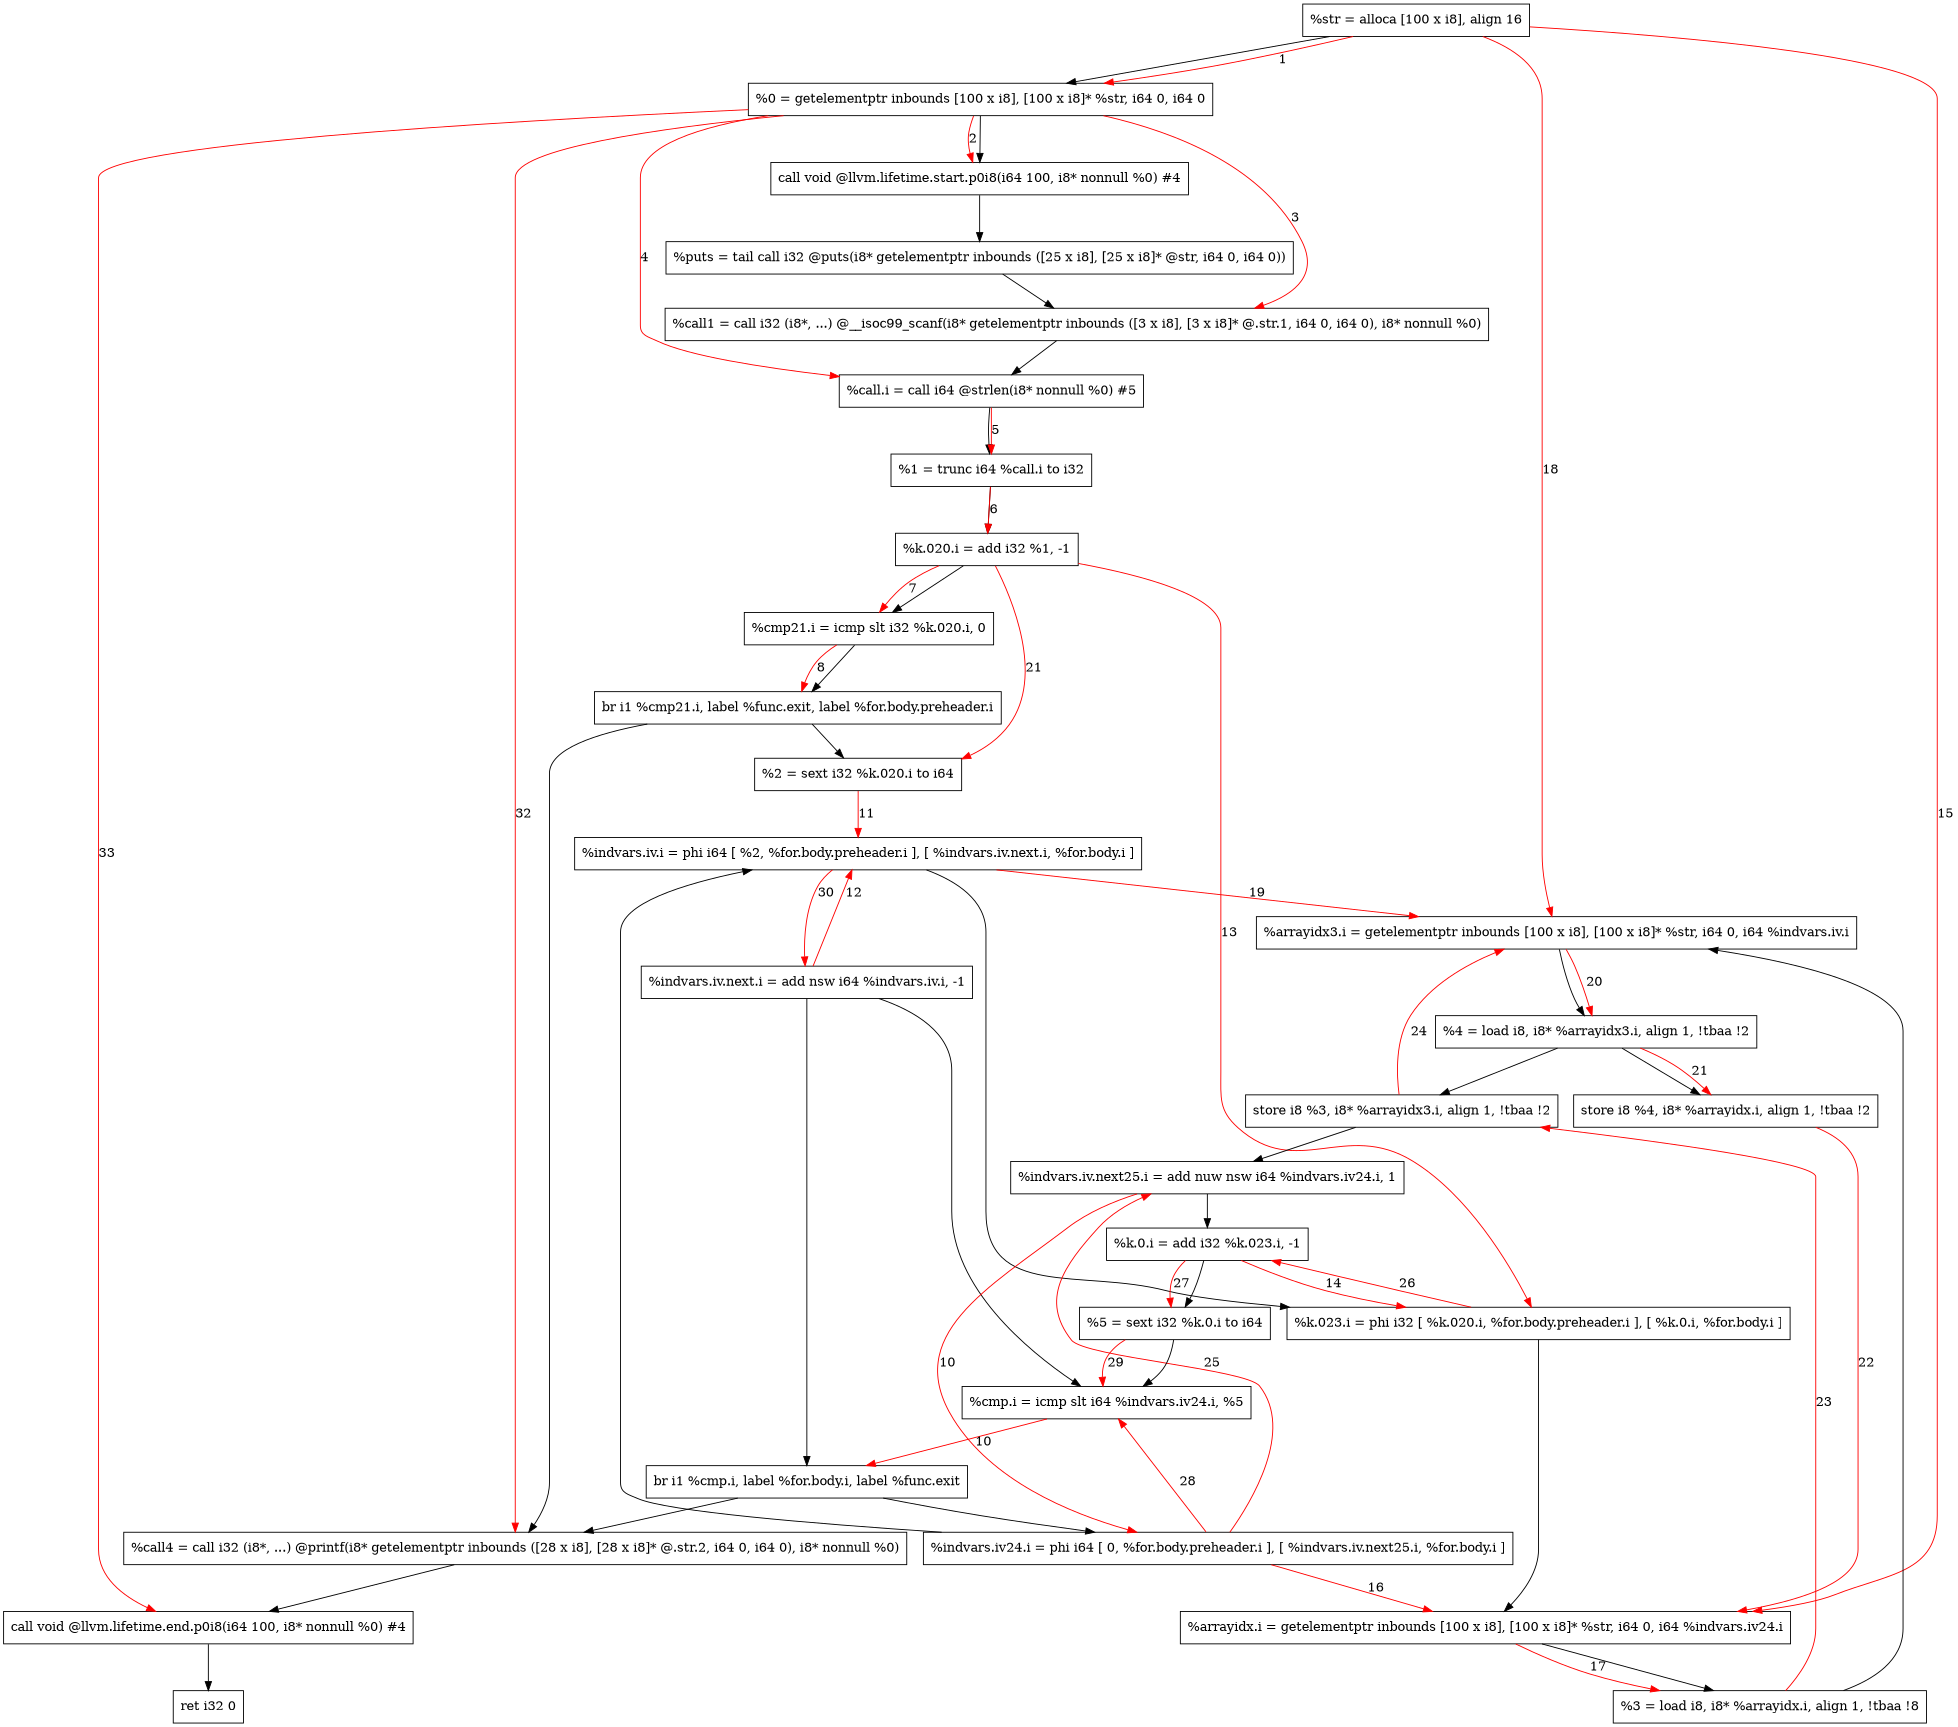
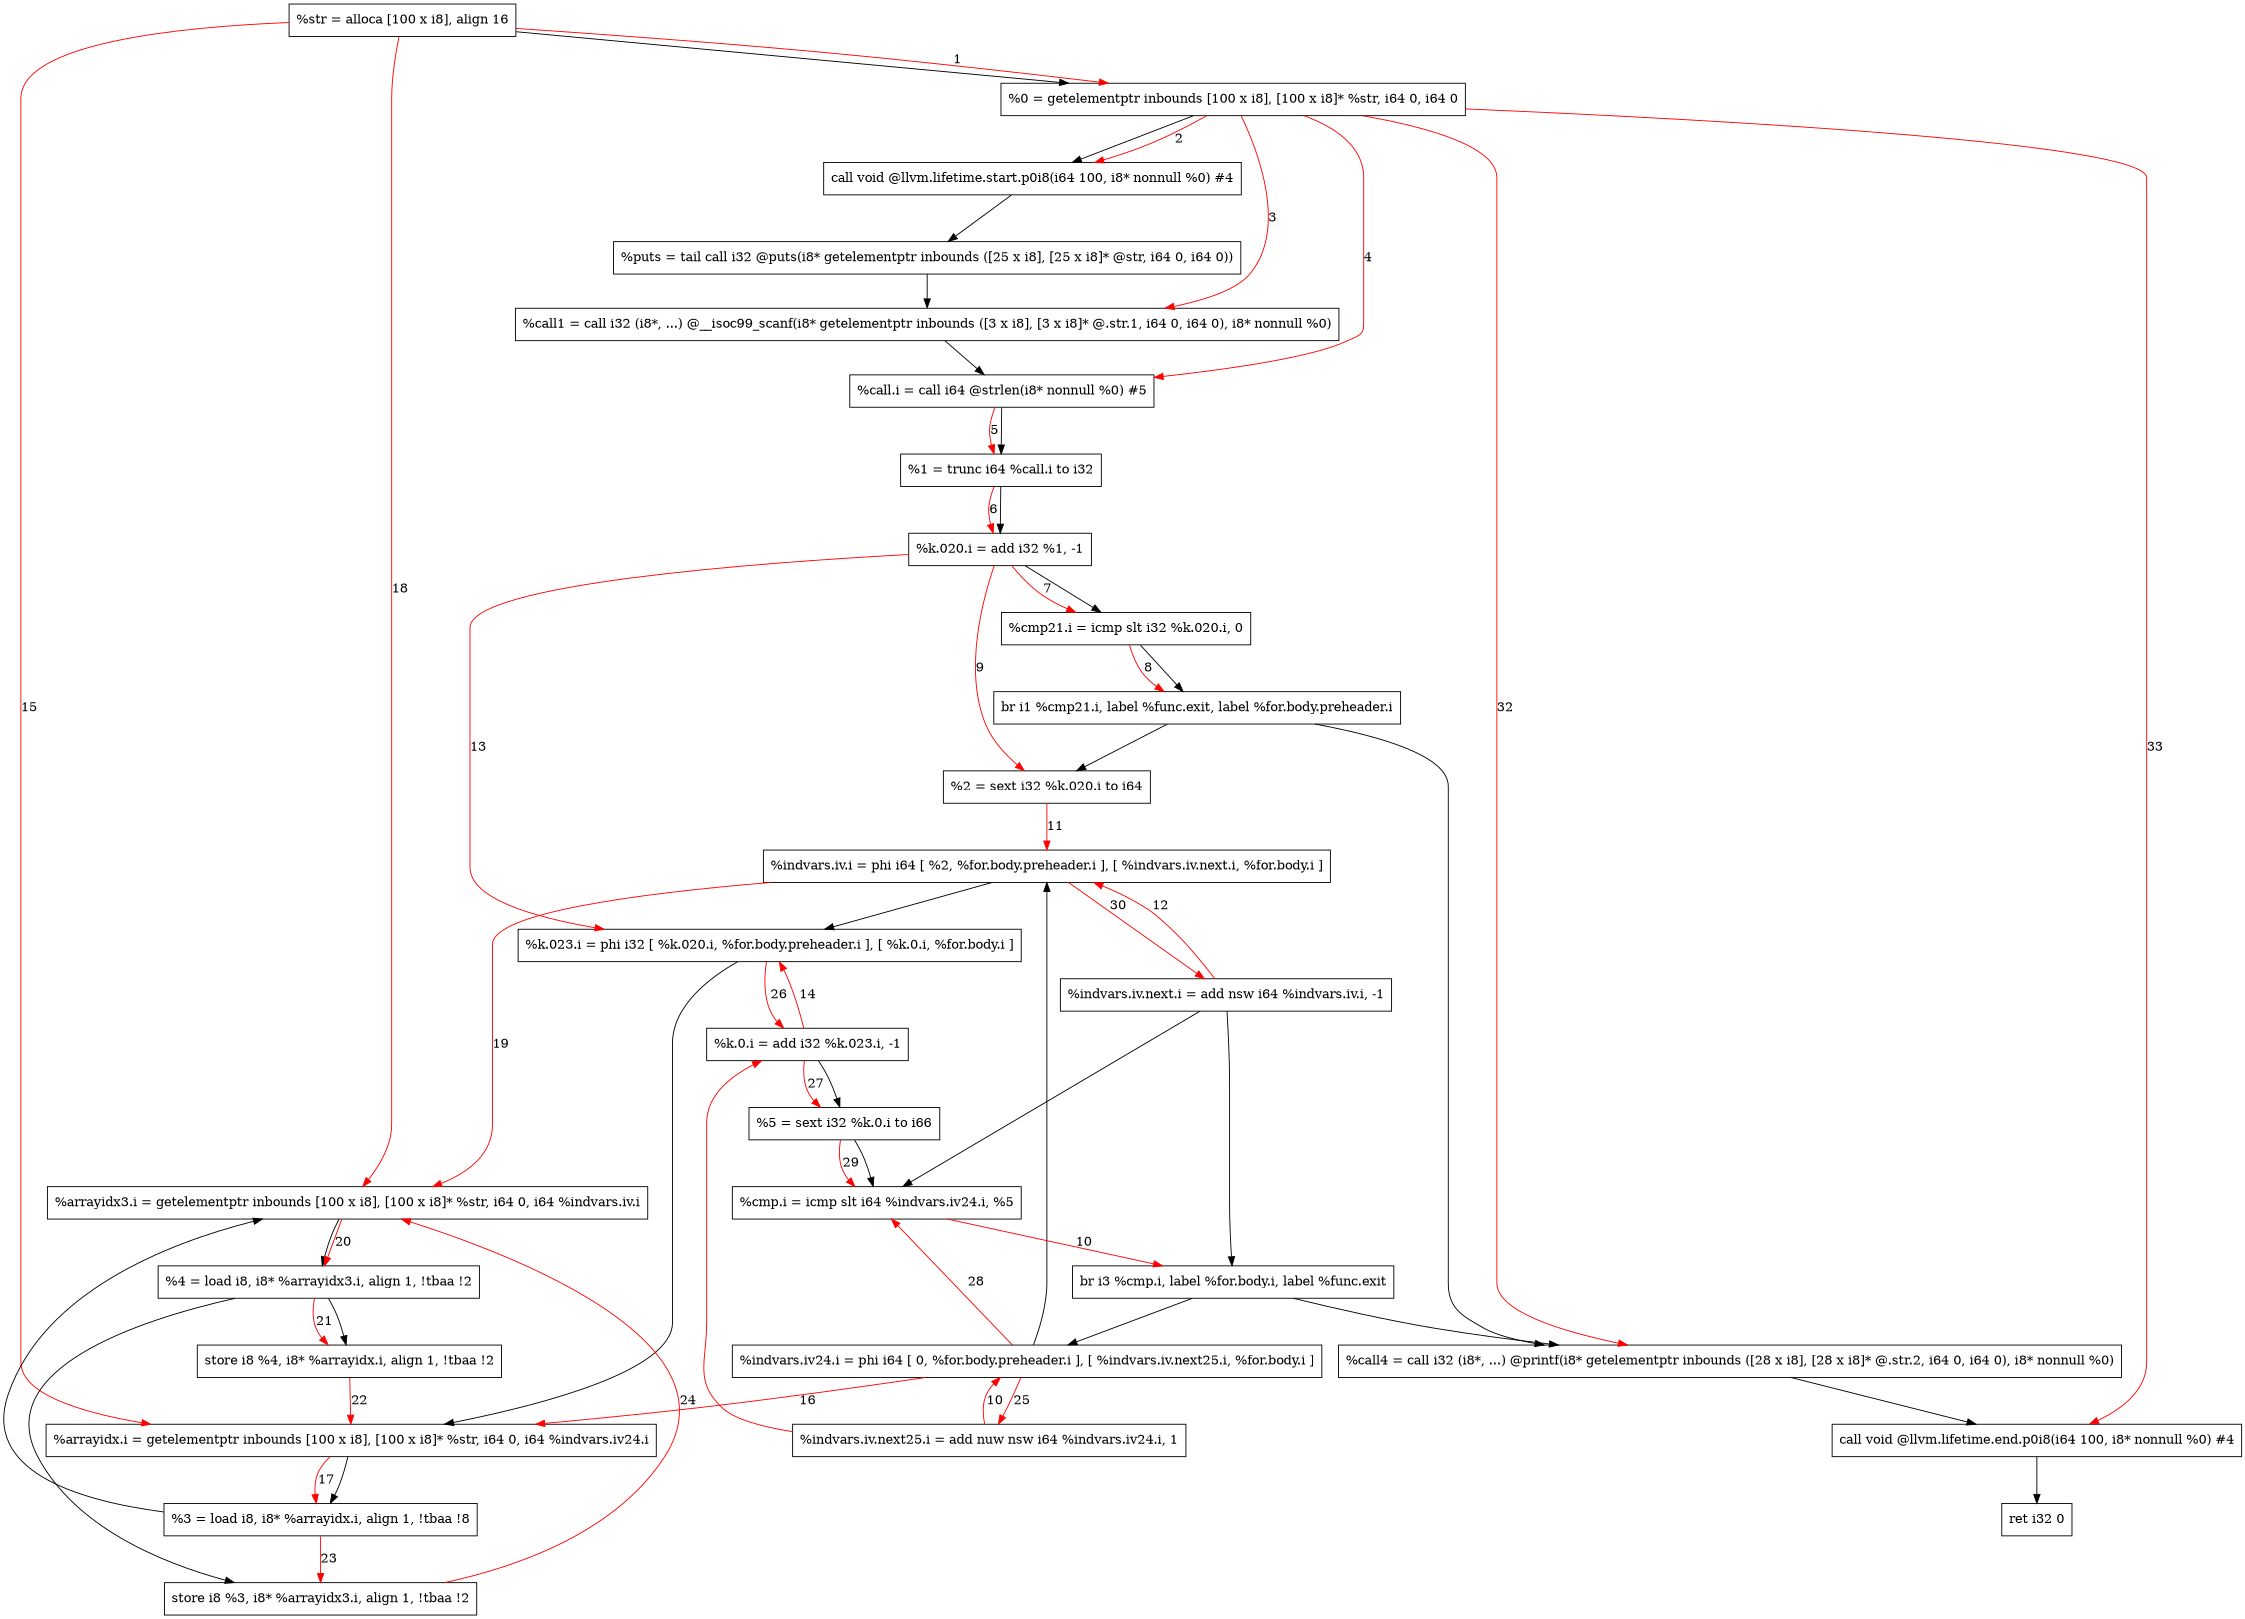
edge "%k.020.i = add i32 %1, -1" -> "%2 = sext i32 %k.020.i to i64": label "21" -> "9"
edge "store i8 %3, i8* %arrayidx3.i, align 1, !tbaa !2" -> "%indvars.iv.next25.i = add nuw nsw i64 %indvars.iv24.i, 1": removed
edge "%indvars.iv.next25.i = add nuw nsw i64 %indvars.iv24.i, 1" -> "%k.0.i = add i32 %k.023.i, -1": color black -> red
node "%5 = sext i32 %k.0.i to i64": label "%5 = sext i32 %k.0.i to i64" -> "%5 = sext i32 %k.0.i to i66"
node "br i1 %cmp.i, label %for.body.i, label %func.exit": label "br i1 %cmp.i, label %for.body.i, label %func.exit" -> "br i3 %cmp.i, label %for.body.i, label %func.exit"
